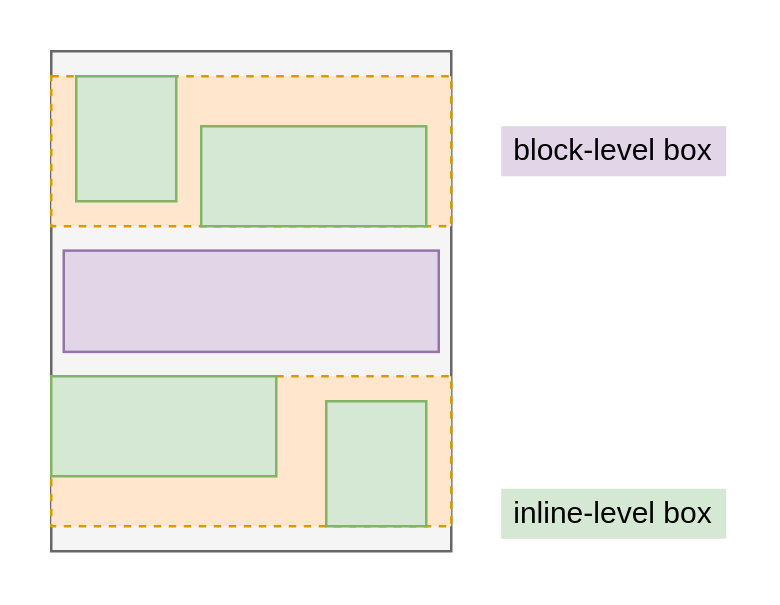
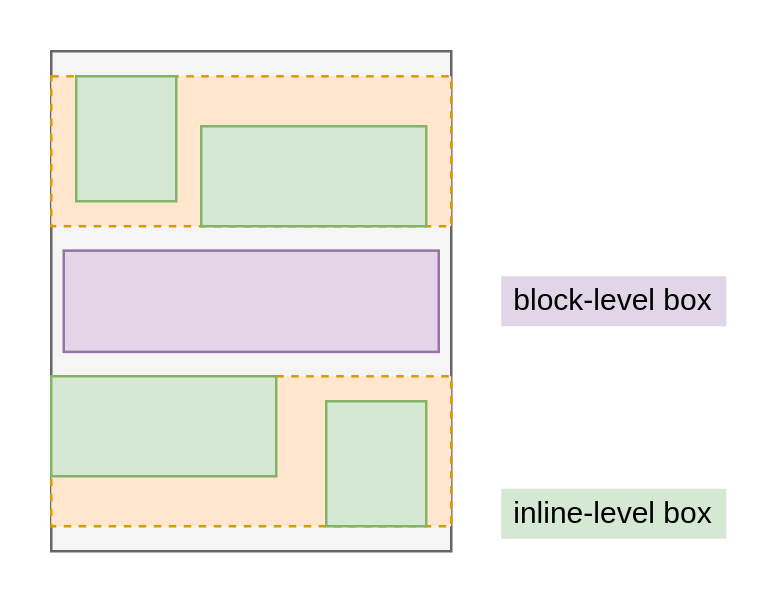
node "block-level box": moved (614, 151) -> (614, 301)
